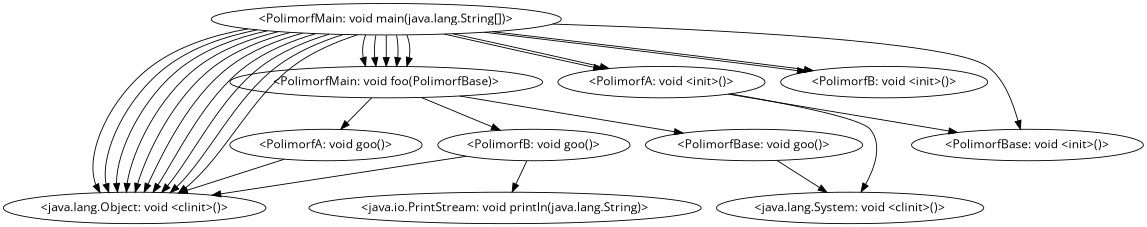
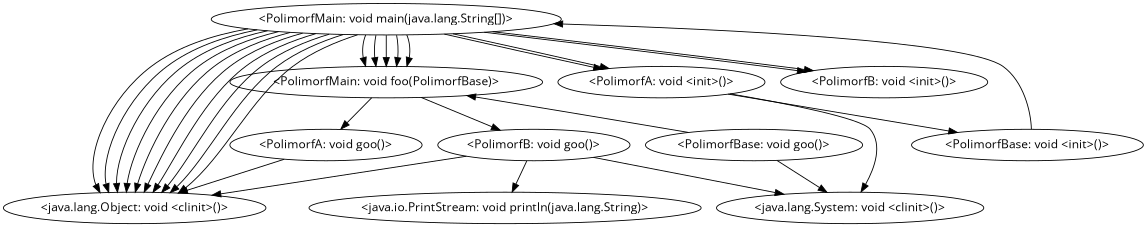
edge "<PolimorfMain: void main(java.lang.String[])>" -> "<PolimorfBase: void <init>()>": reversed
edge "<PolimorfMain: void foo(PolimorfBase)>" -> "<PolimorfBase: void goo()>": reversed
edge "<PolimorfB: void goo()>" -> "<java.lang.System: void <clinit>()>": added
